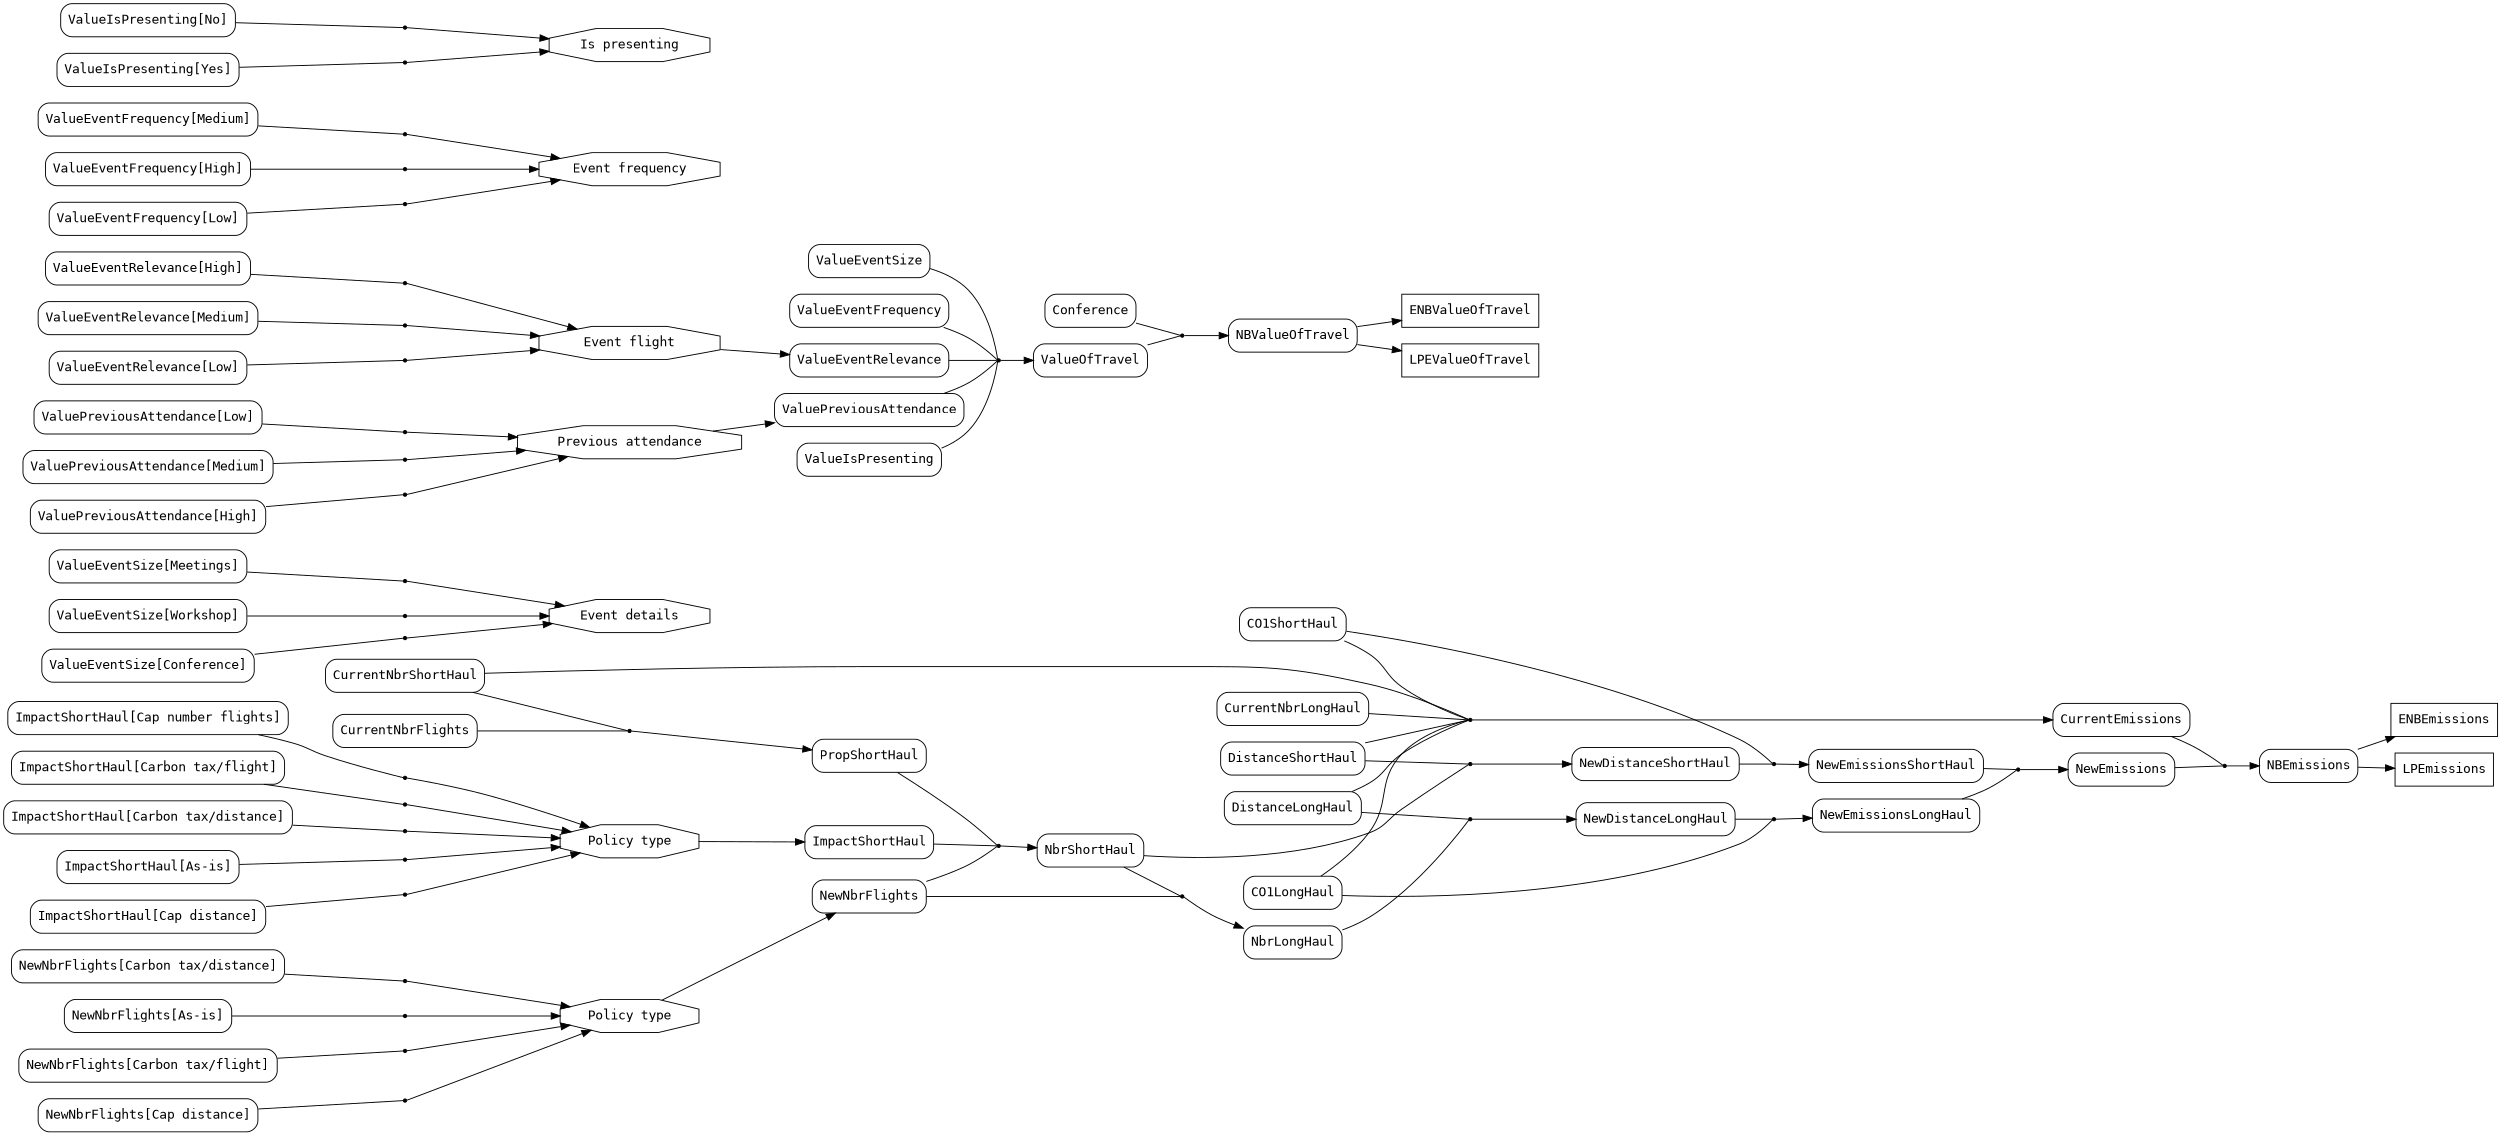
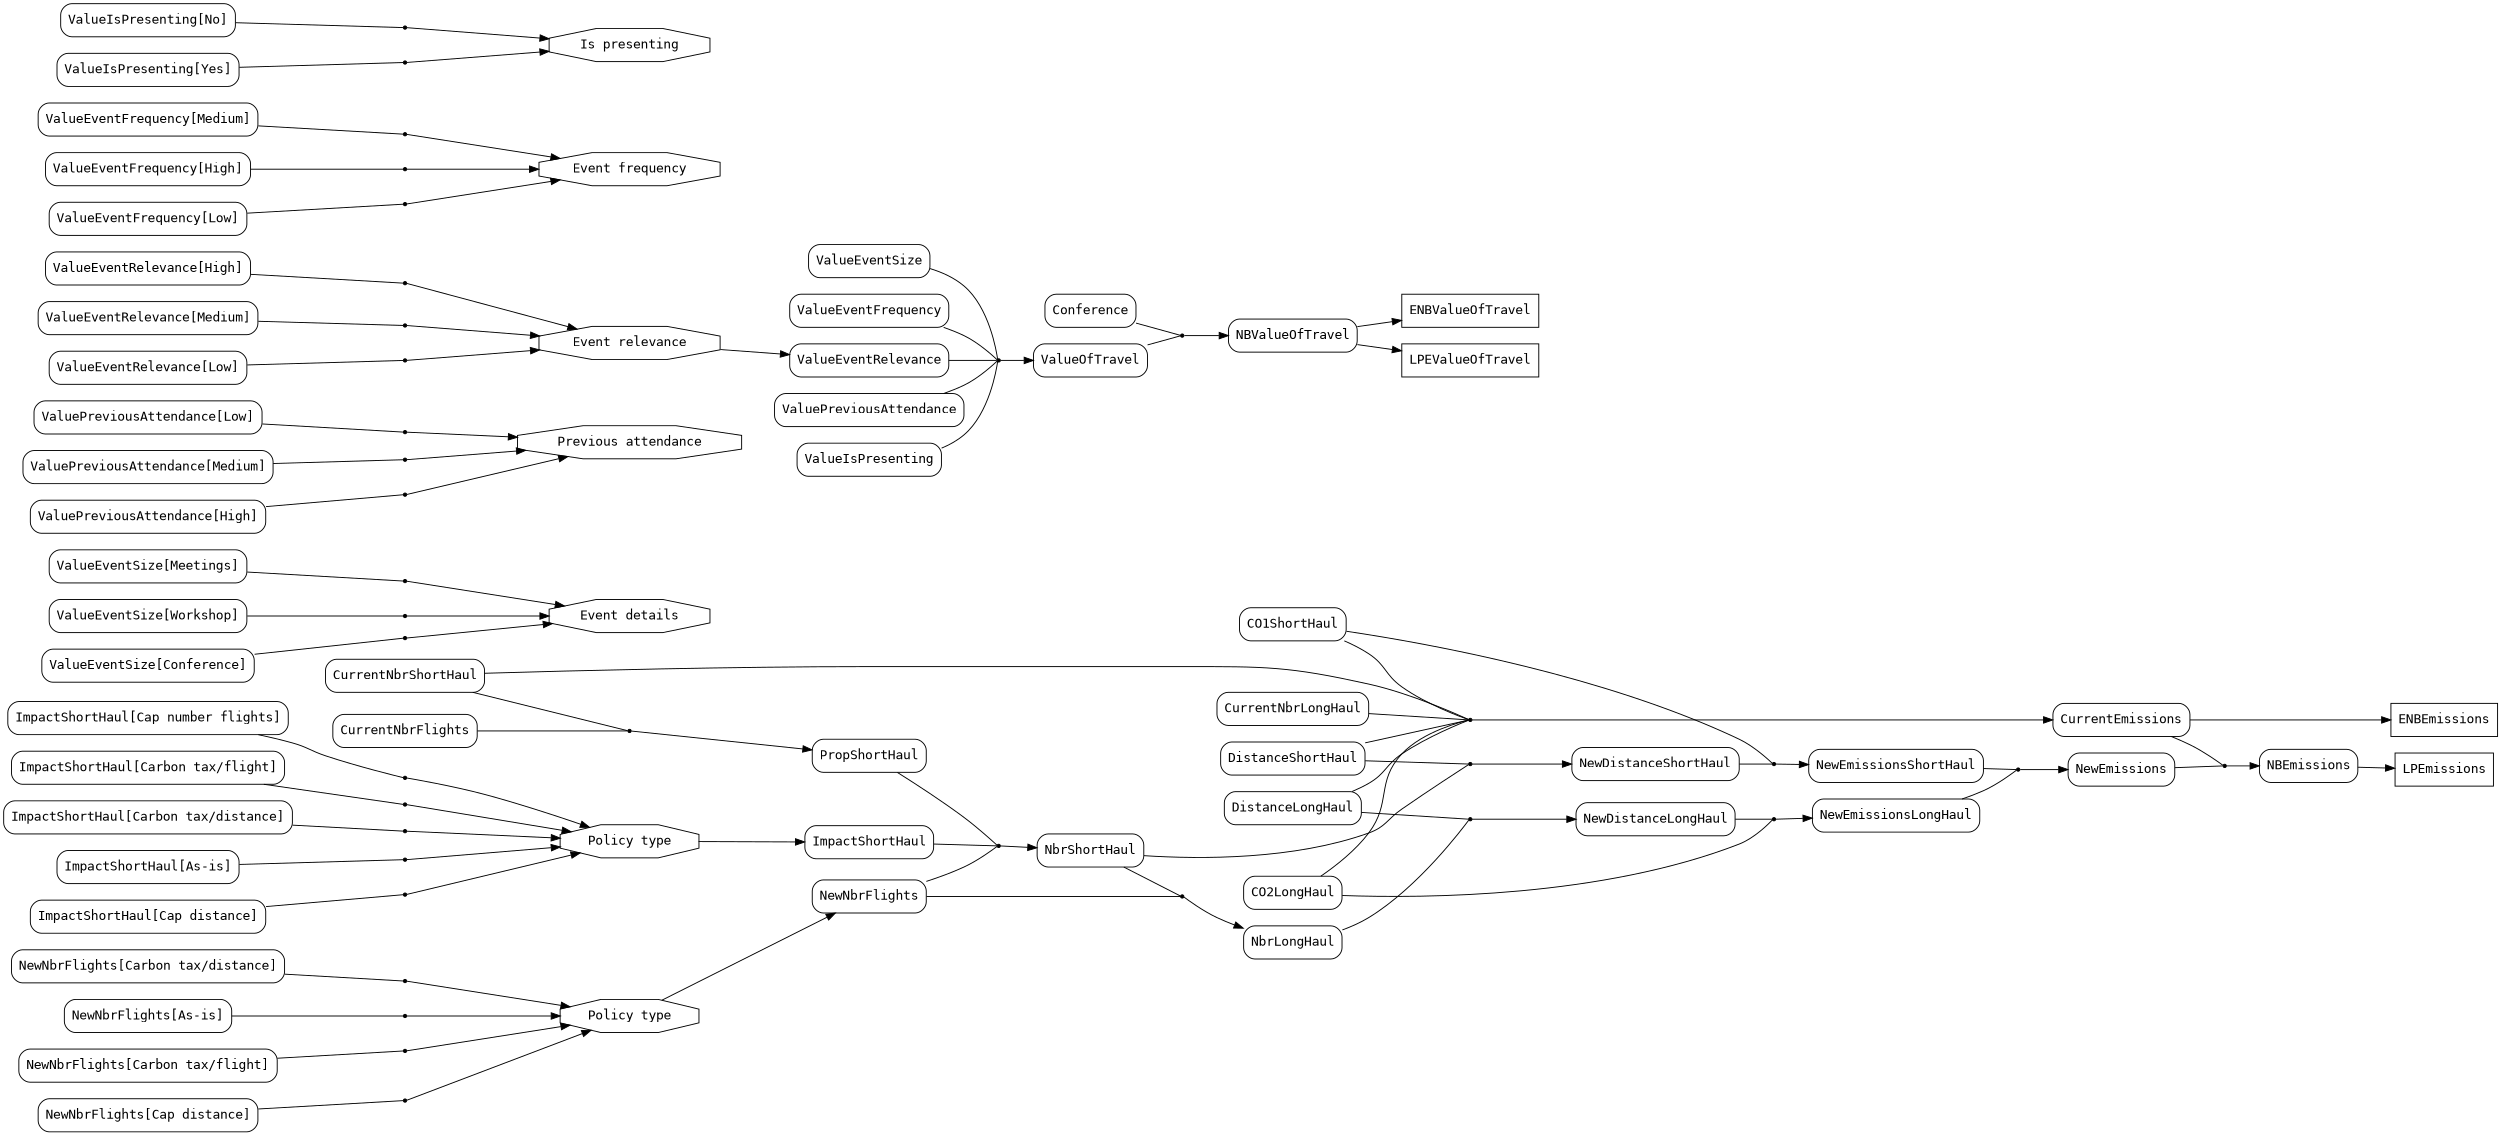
node "Event flight": label "Event flight" -> "Event relevance"
edge "Previous attendance" -> "ValuePreviousAttendance": removed
edge "NBEmissions" -> "ENBEmissions": now "CurrentEmissions" -> "ENBEmissions"
node "CO1LongHaul": label "CO1LongHaul" -> "CO2LongHaul"
